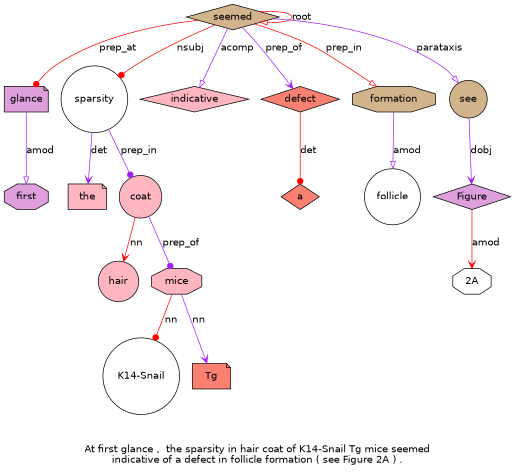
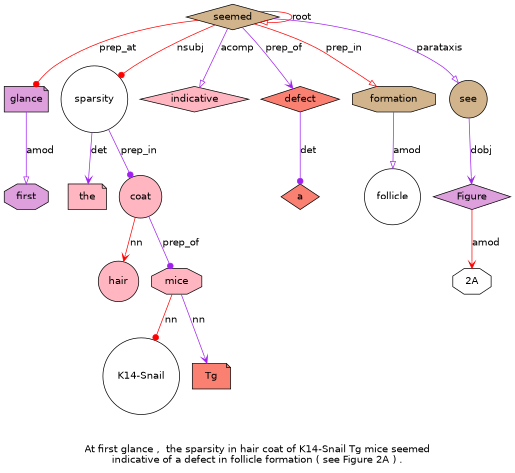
edge "defect" -> "a": color red -> purple
